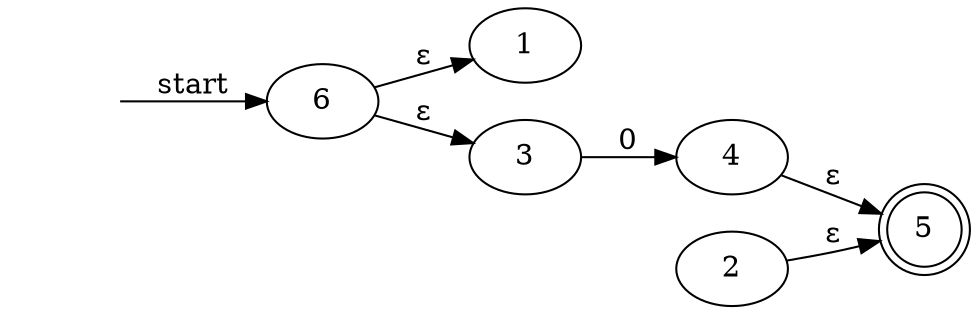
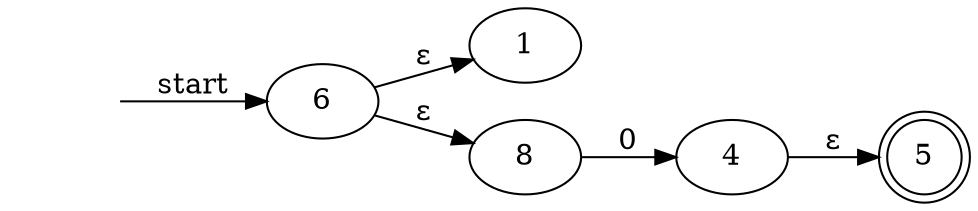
node "3": label "3" -> "8"
node "2": removed
